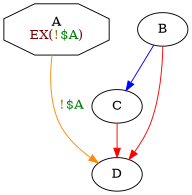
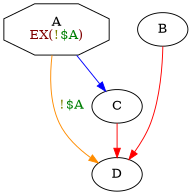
edge "B" -> "C": now "A" -> "C"
